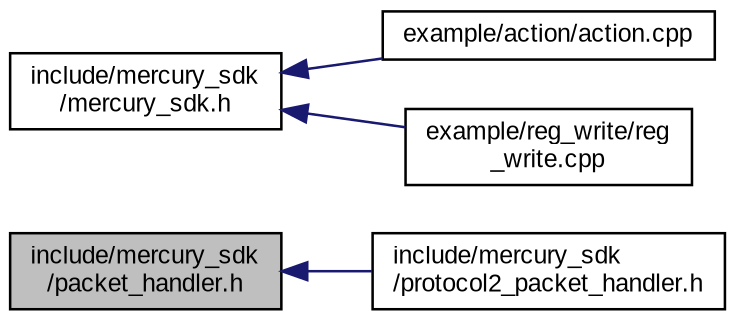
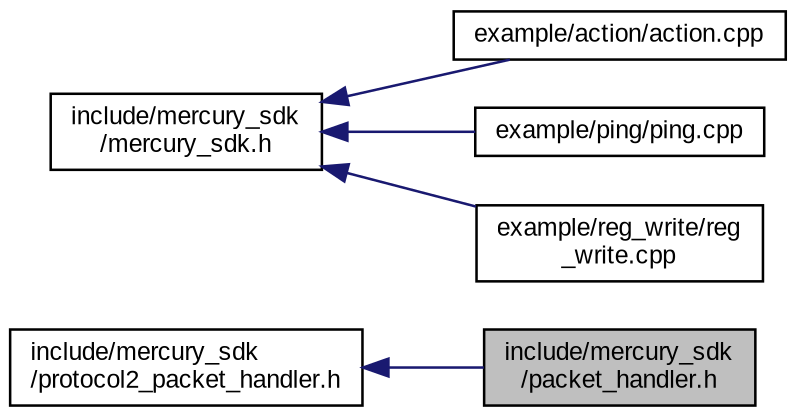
node "example/ping/ping.cpp": added
edge "include/mercury_sdk /protocol2_packet_handler.h" -> "include/mercury_sdk /packet_handler.h": reversed
